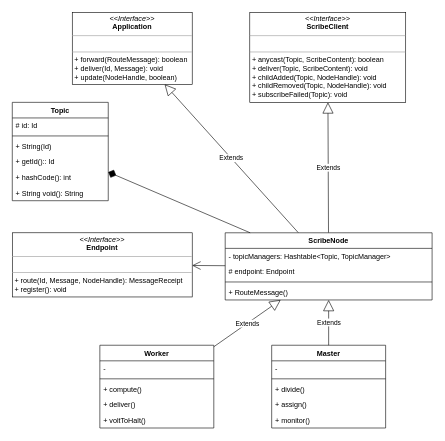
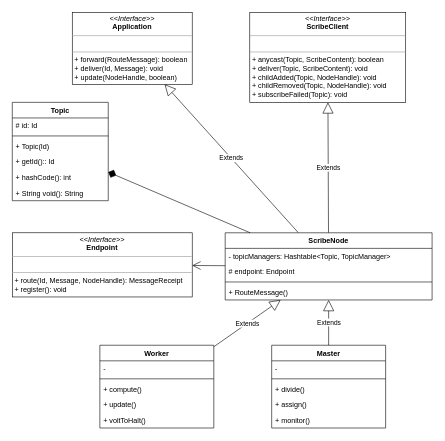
node "+ String(Id)": label "+ String(Id)" -> "+ Topic(Id)"
node "+ deliver()": label "+ deliver()" -> "+ update()"
